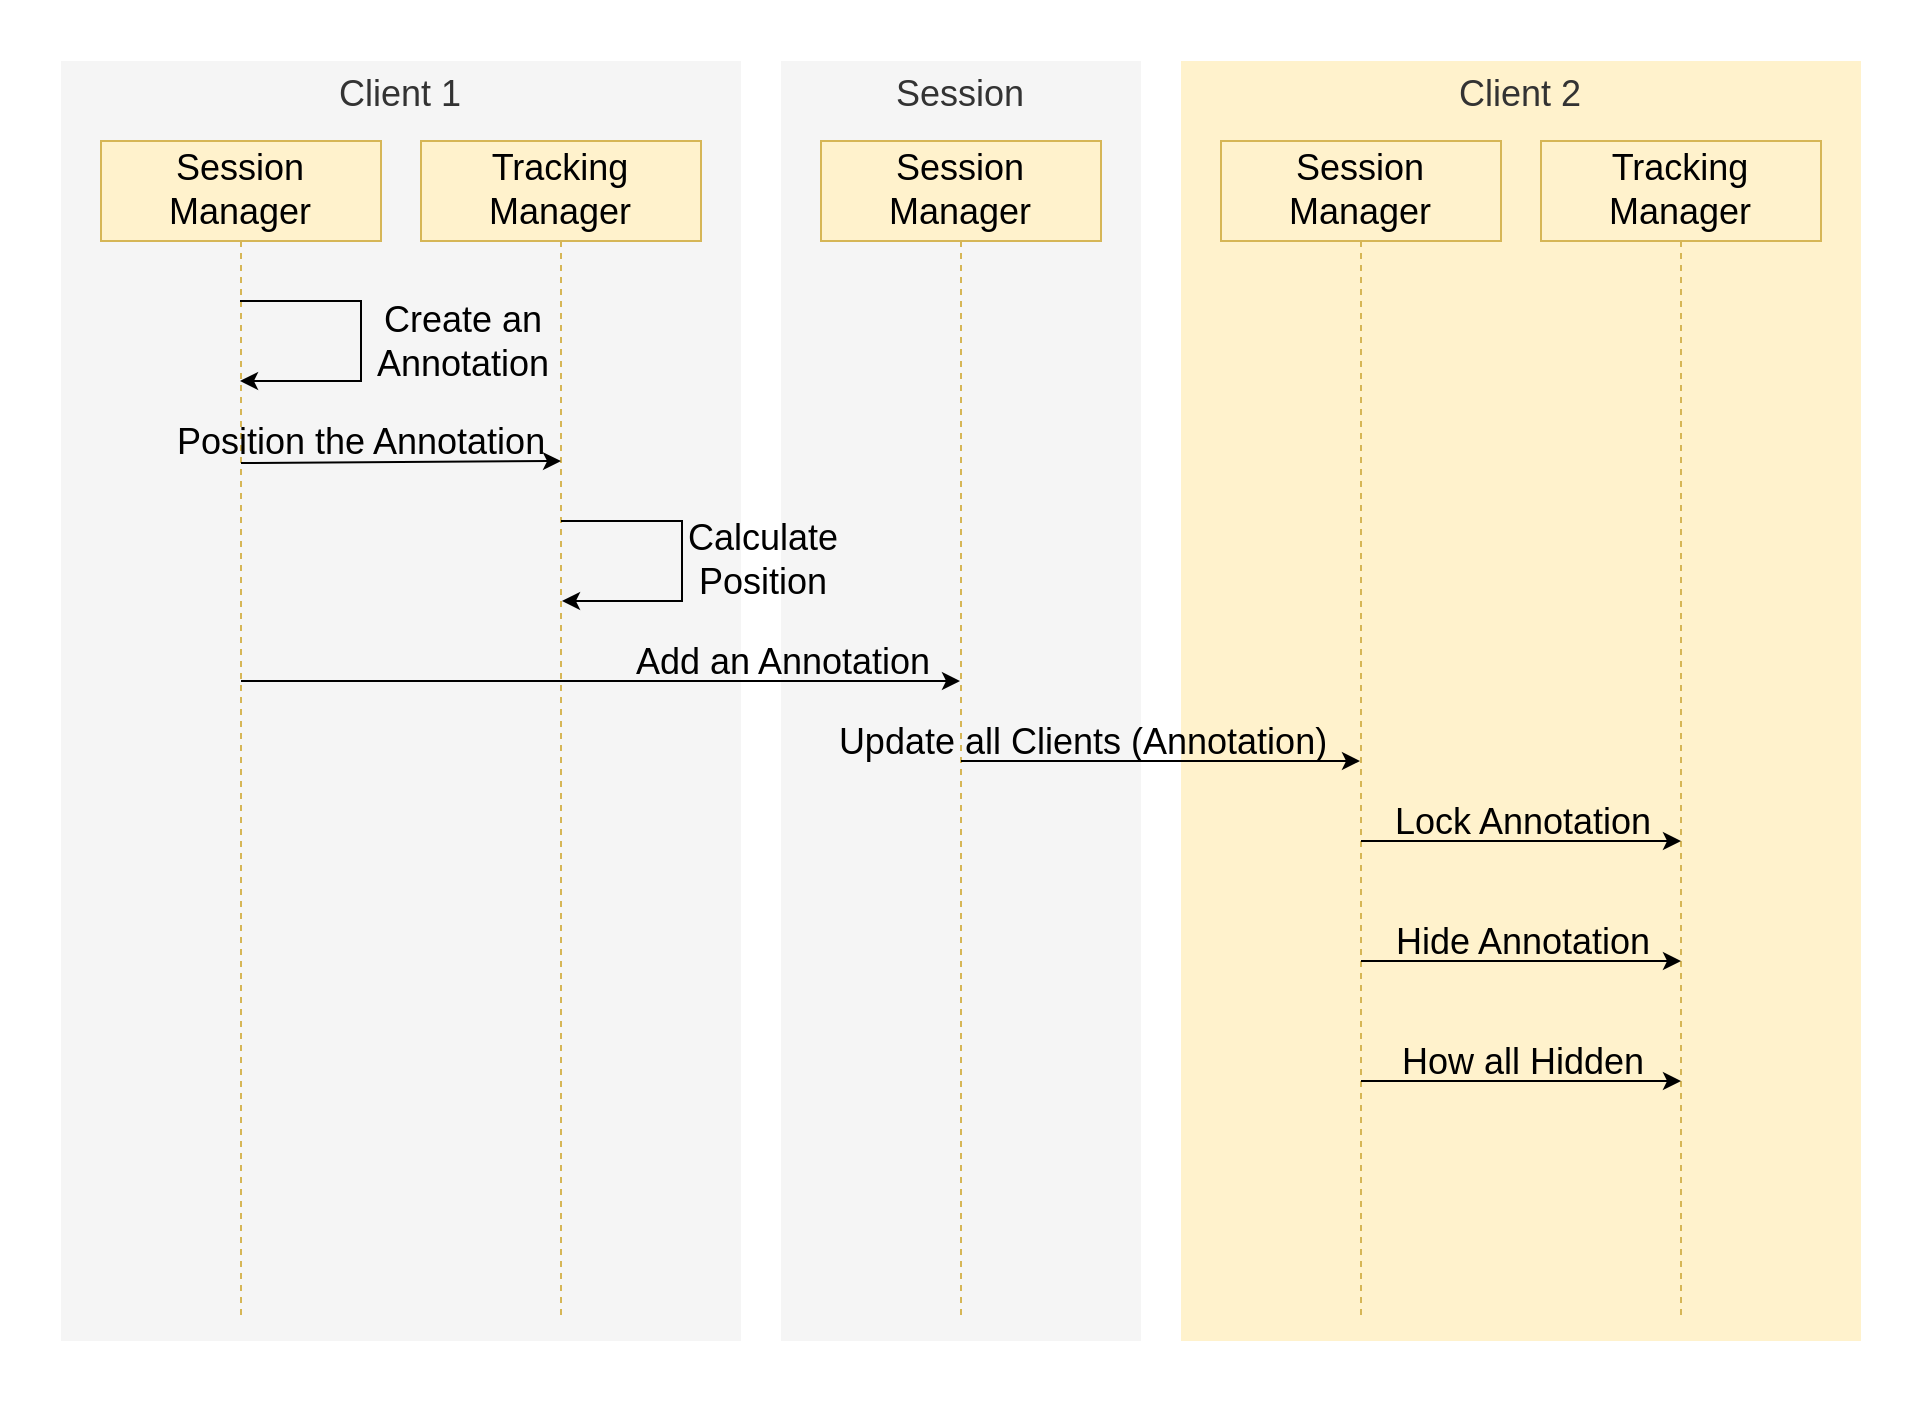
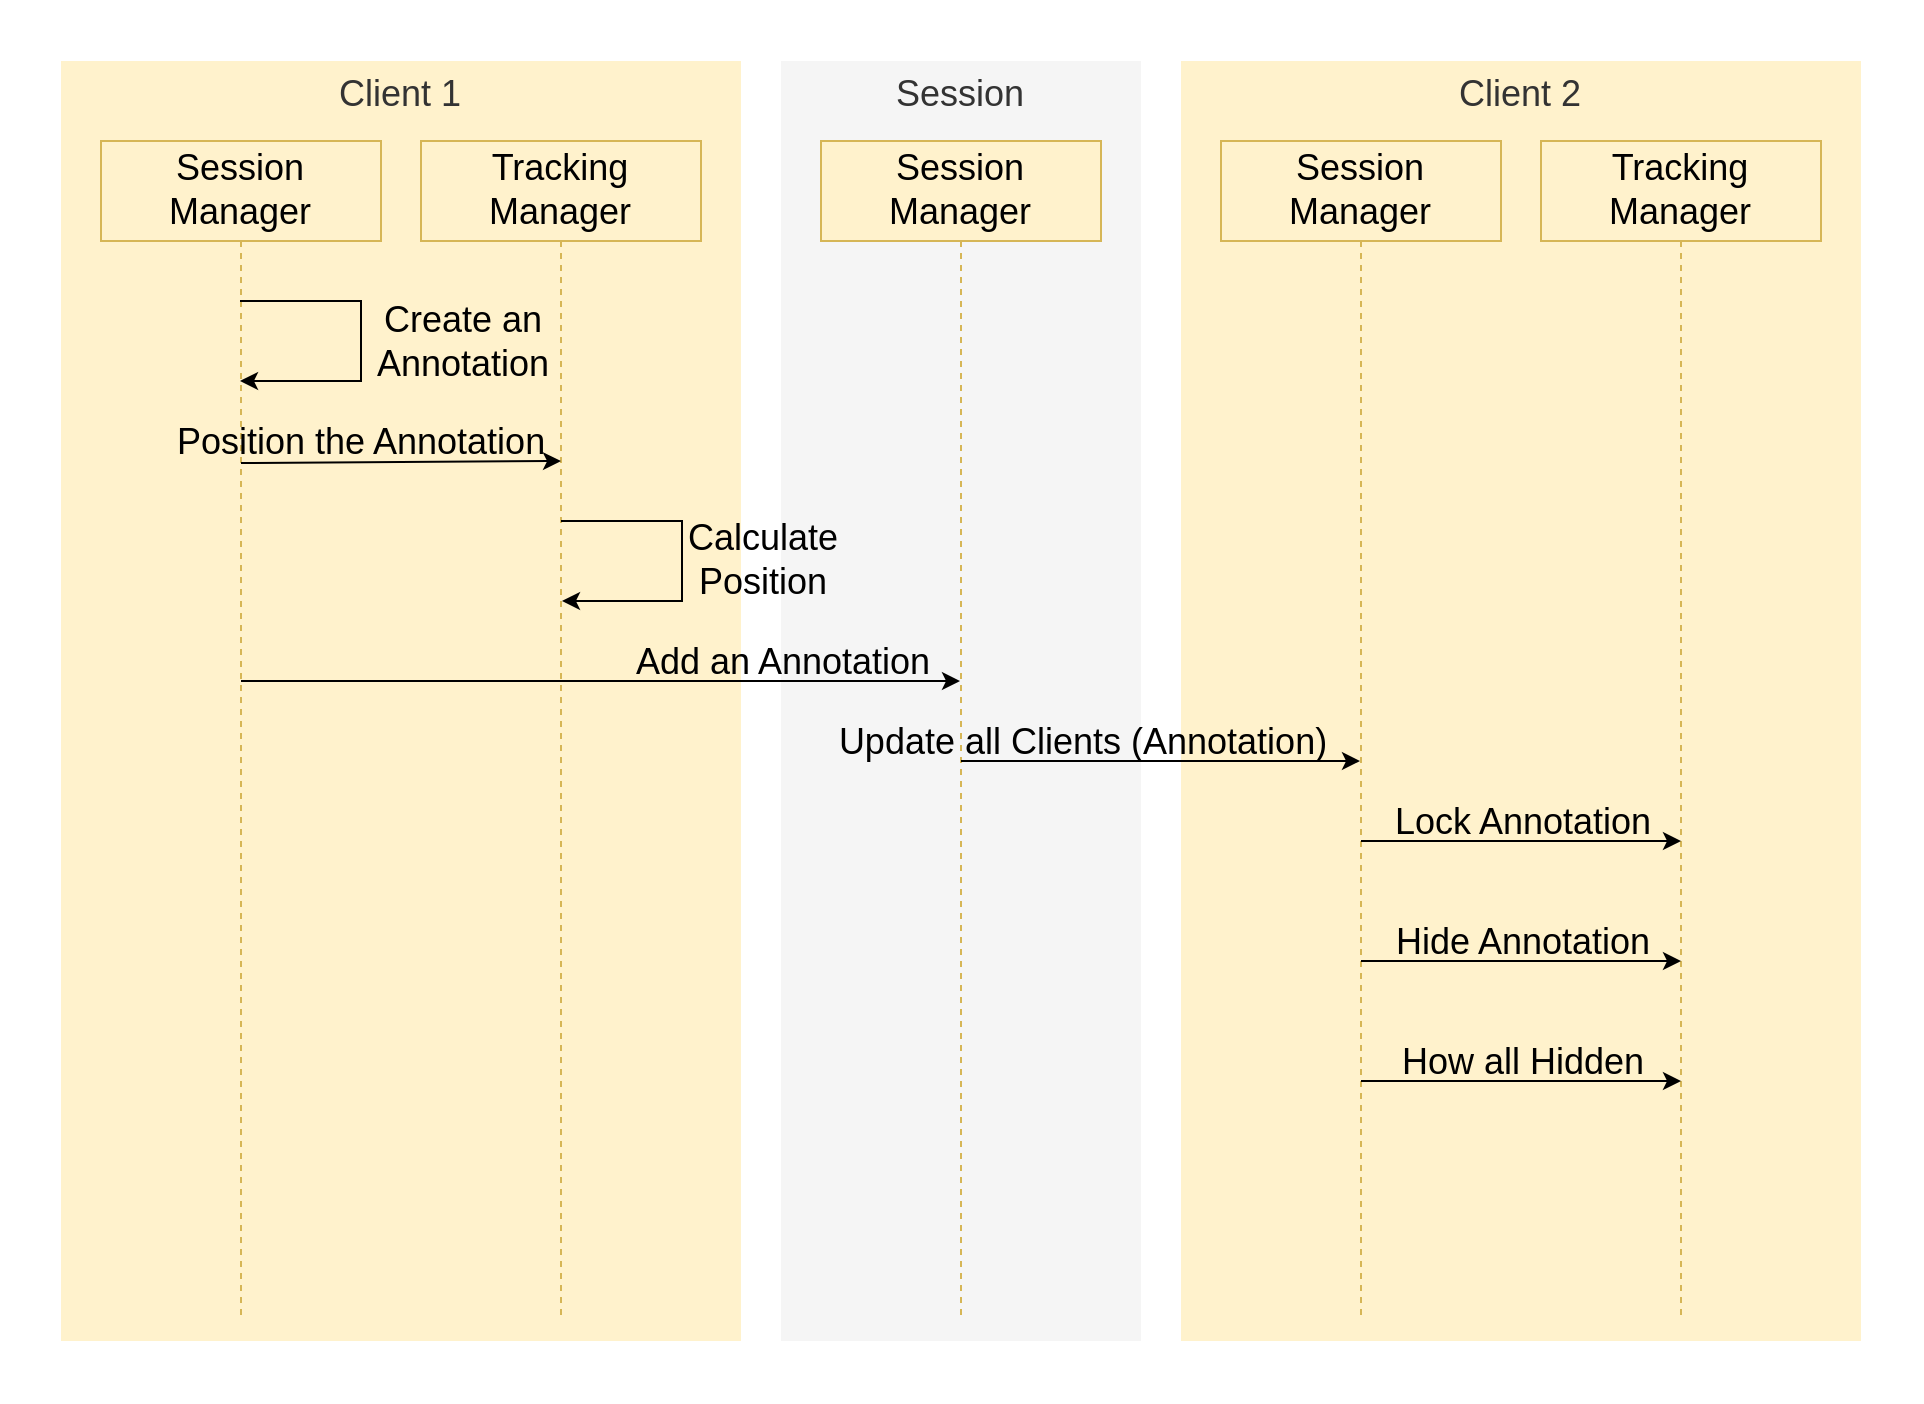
node "Client 1": fillcolor #f5f5f5 -> #fff2cc
